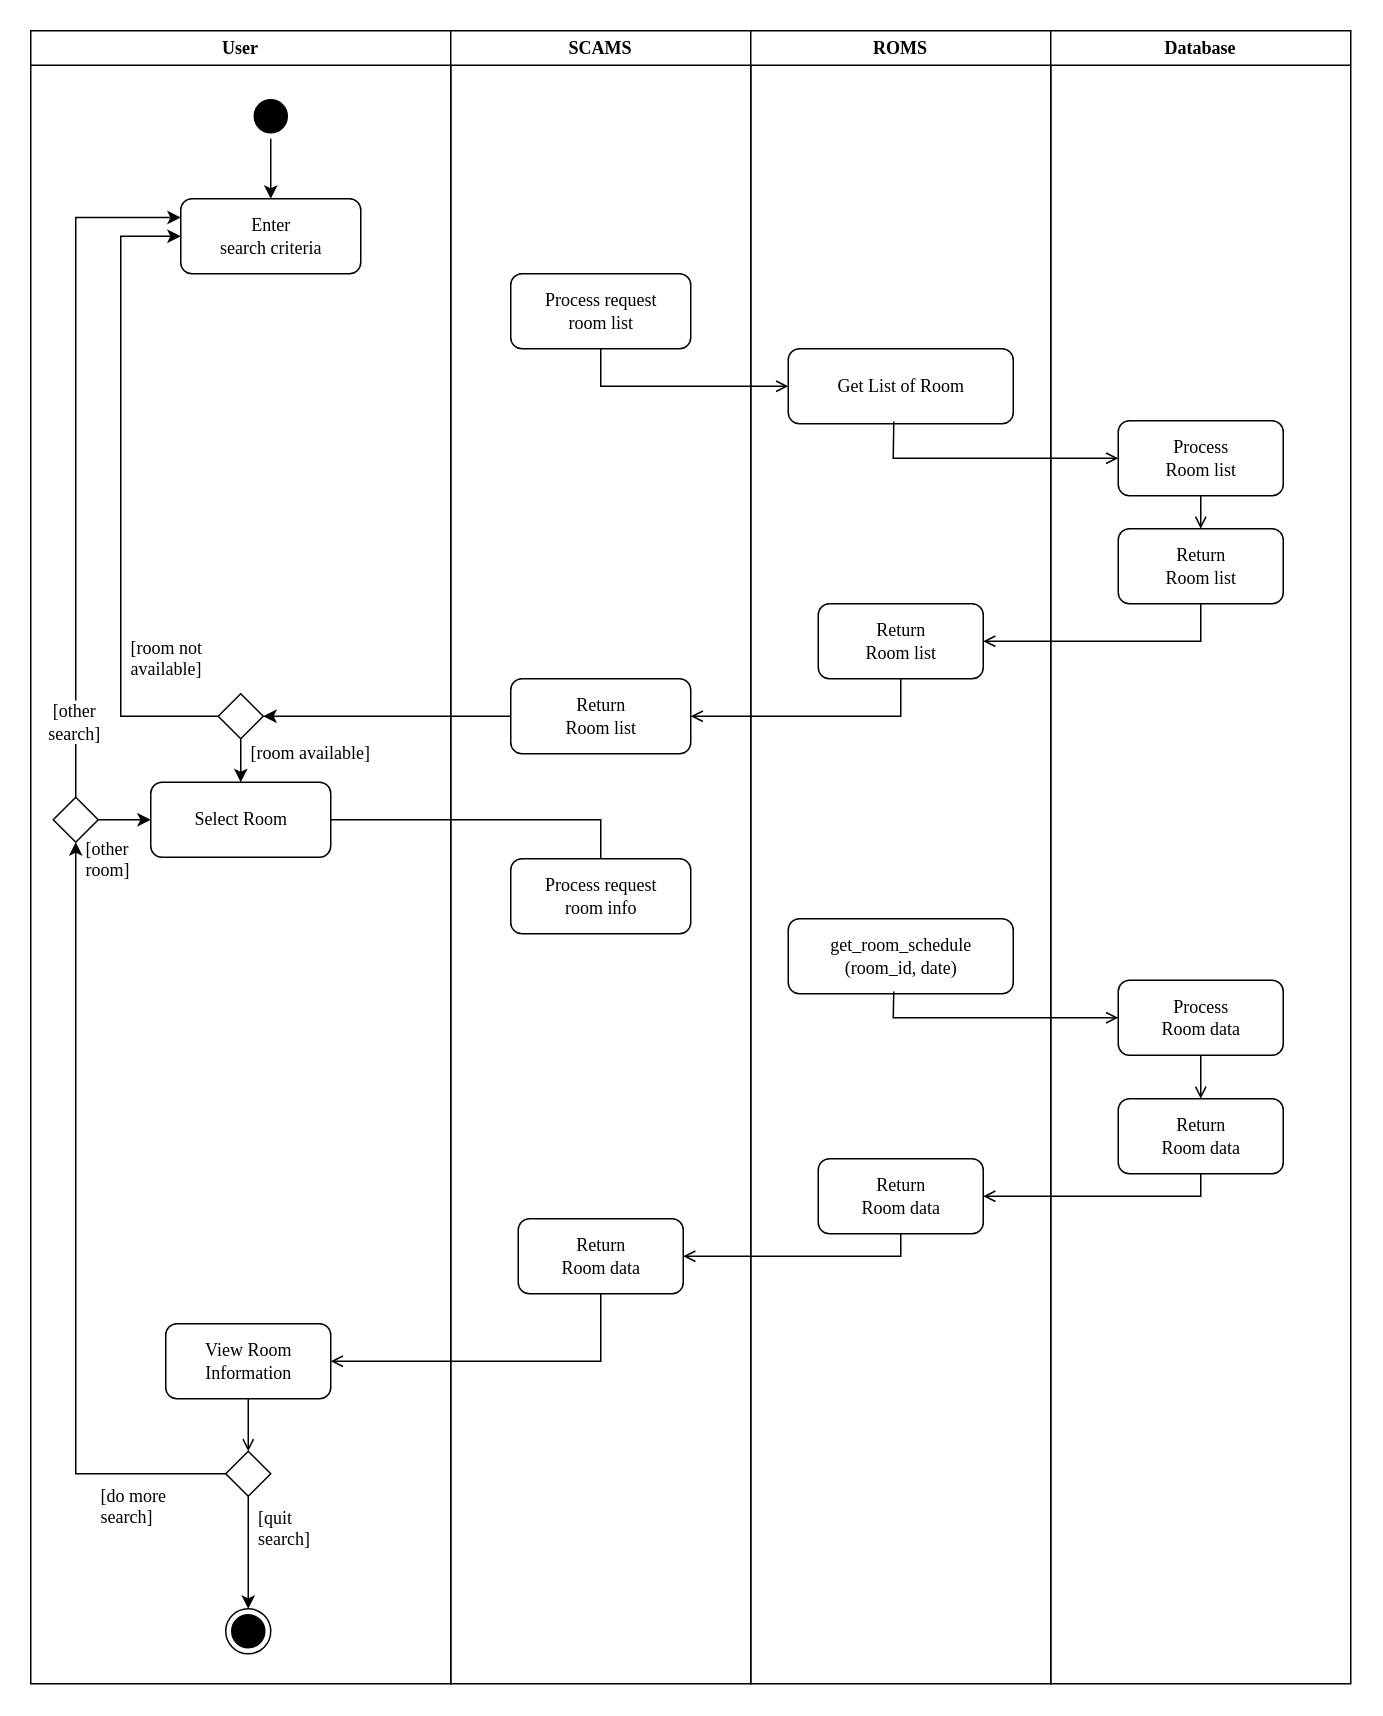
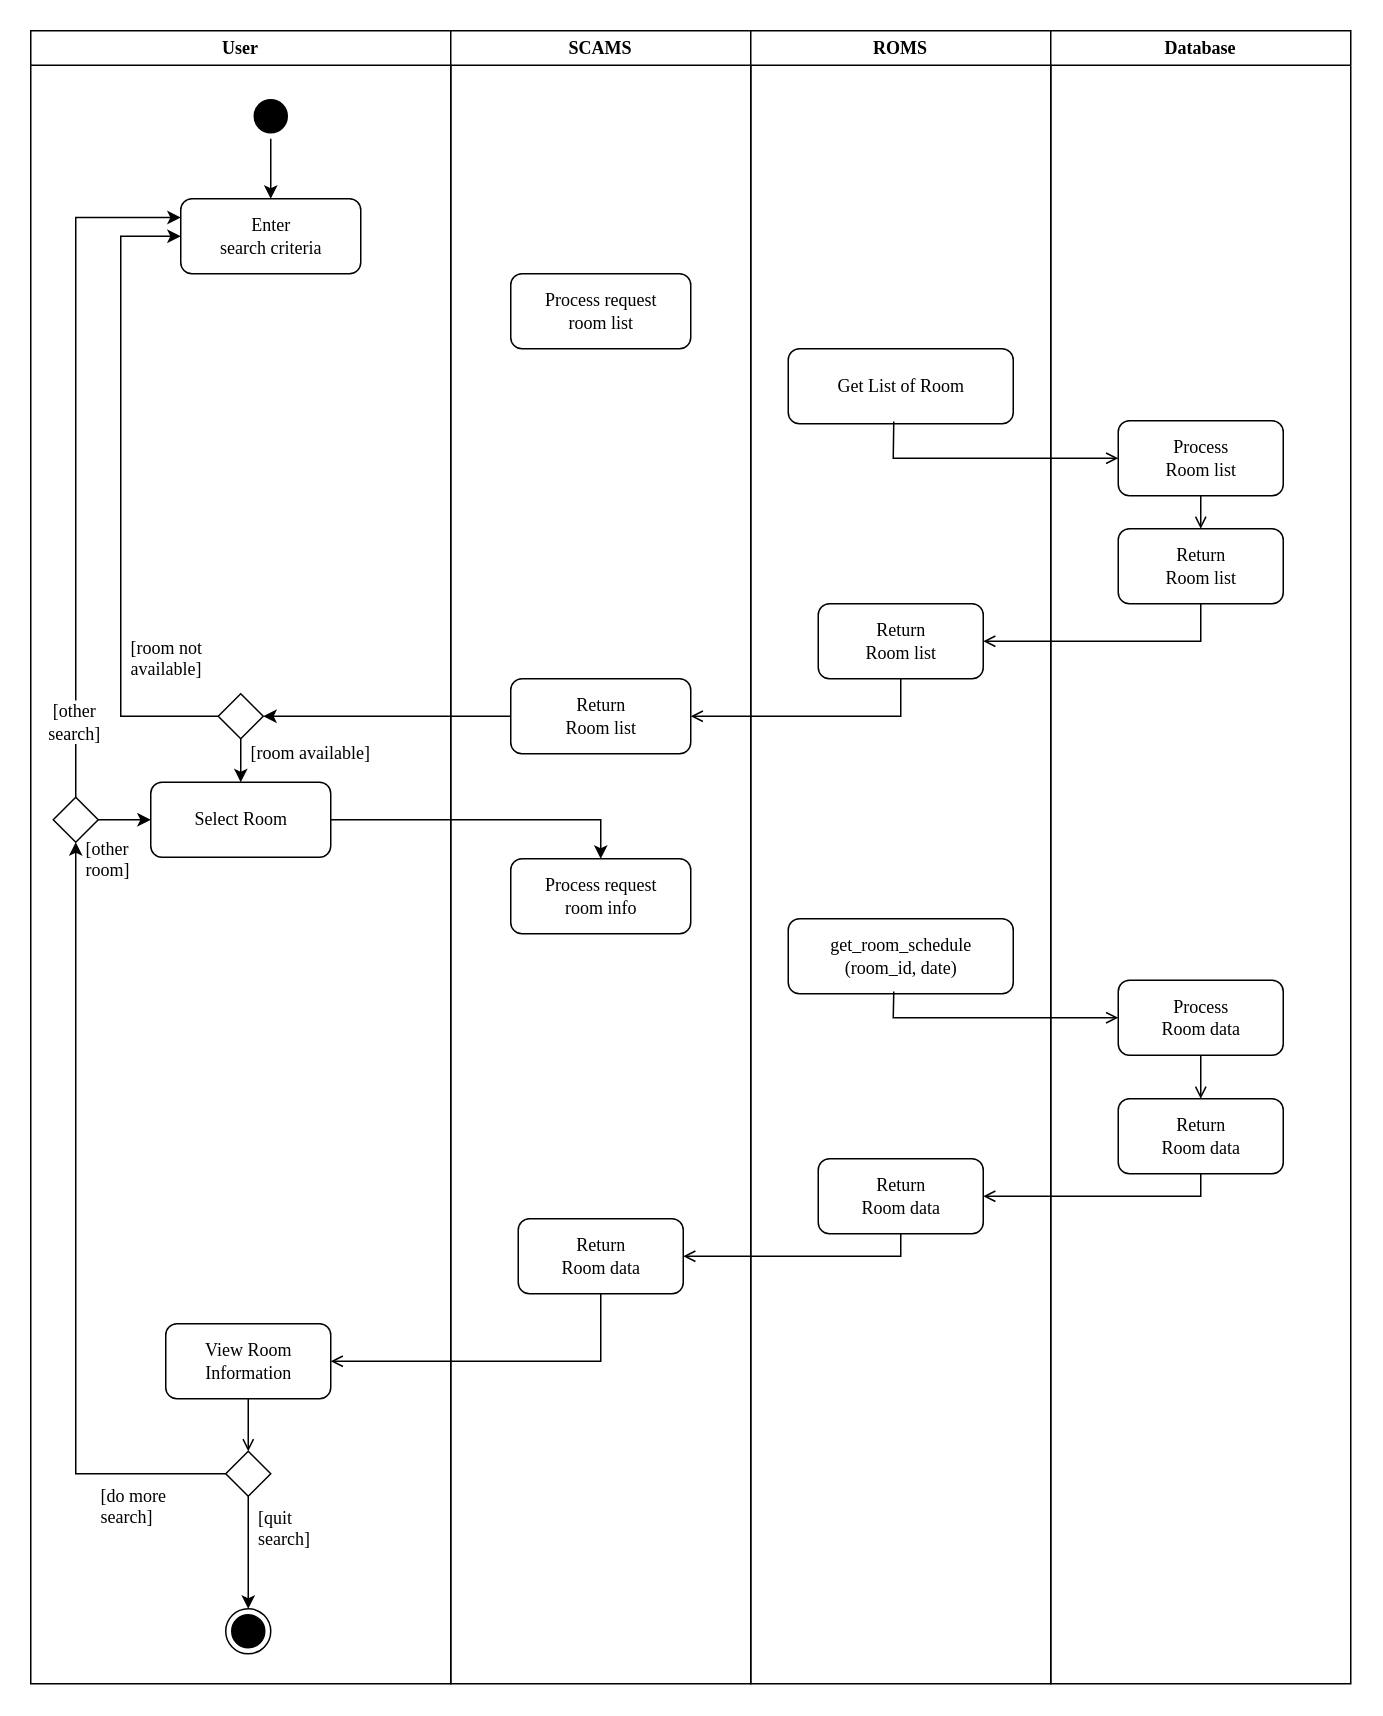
edge "Process request room list" -> "Get List of Room": removed
edge "Select Room" -- "Process request room info": arrowhead none -> classic
